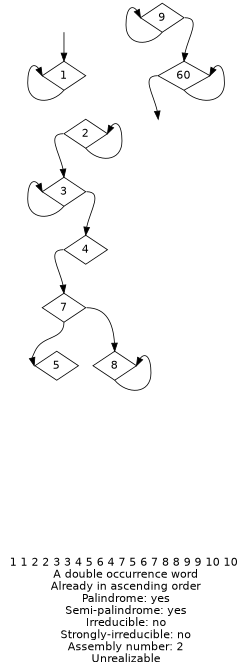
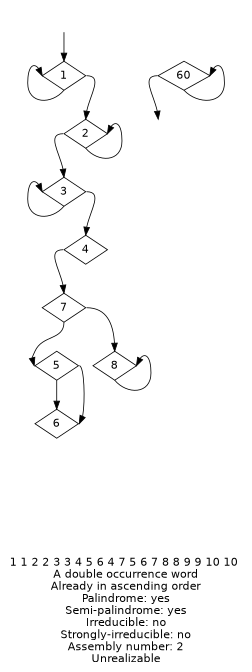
node "9": removed
edge "1" -> "2": added
node "6": added
